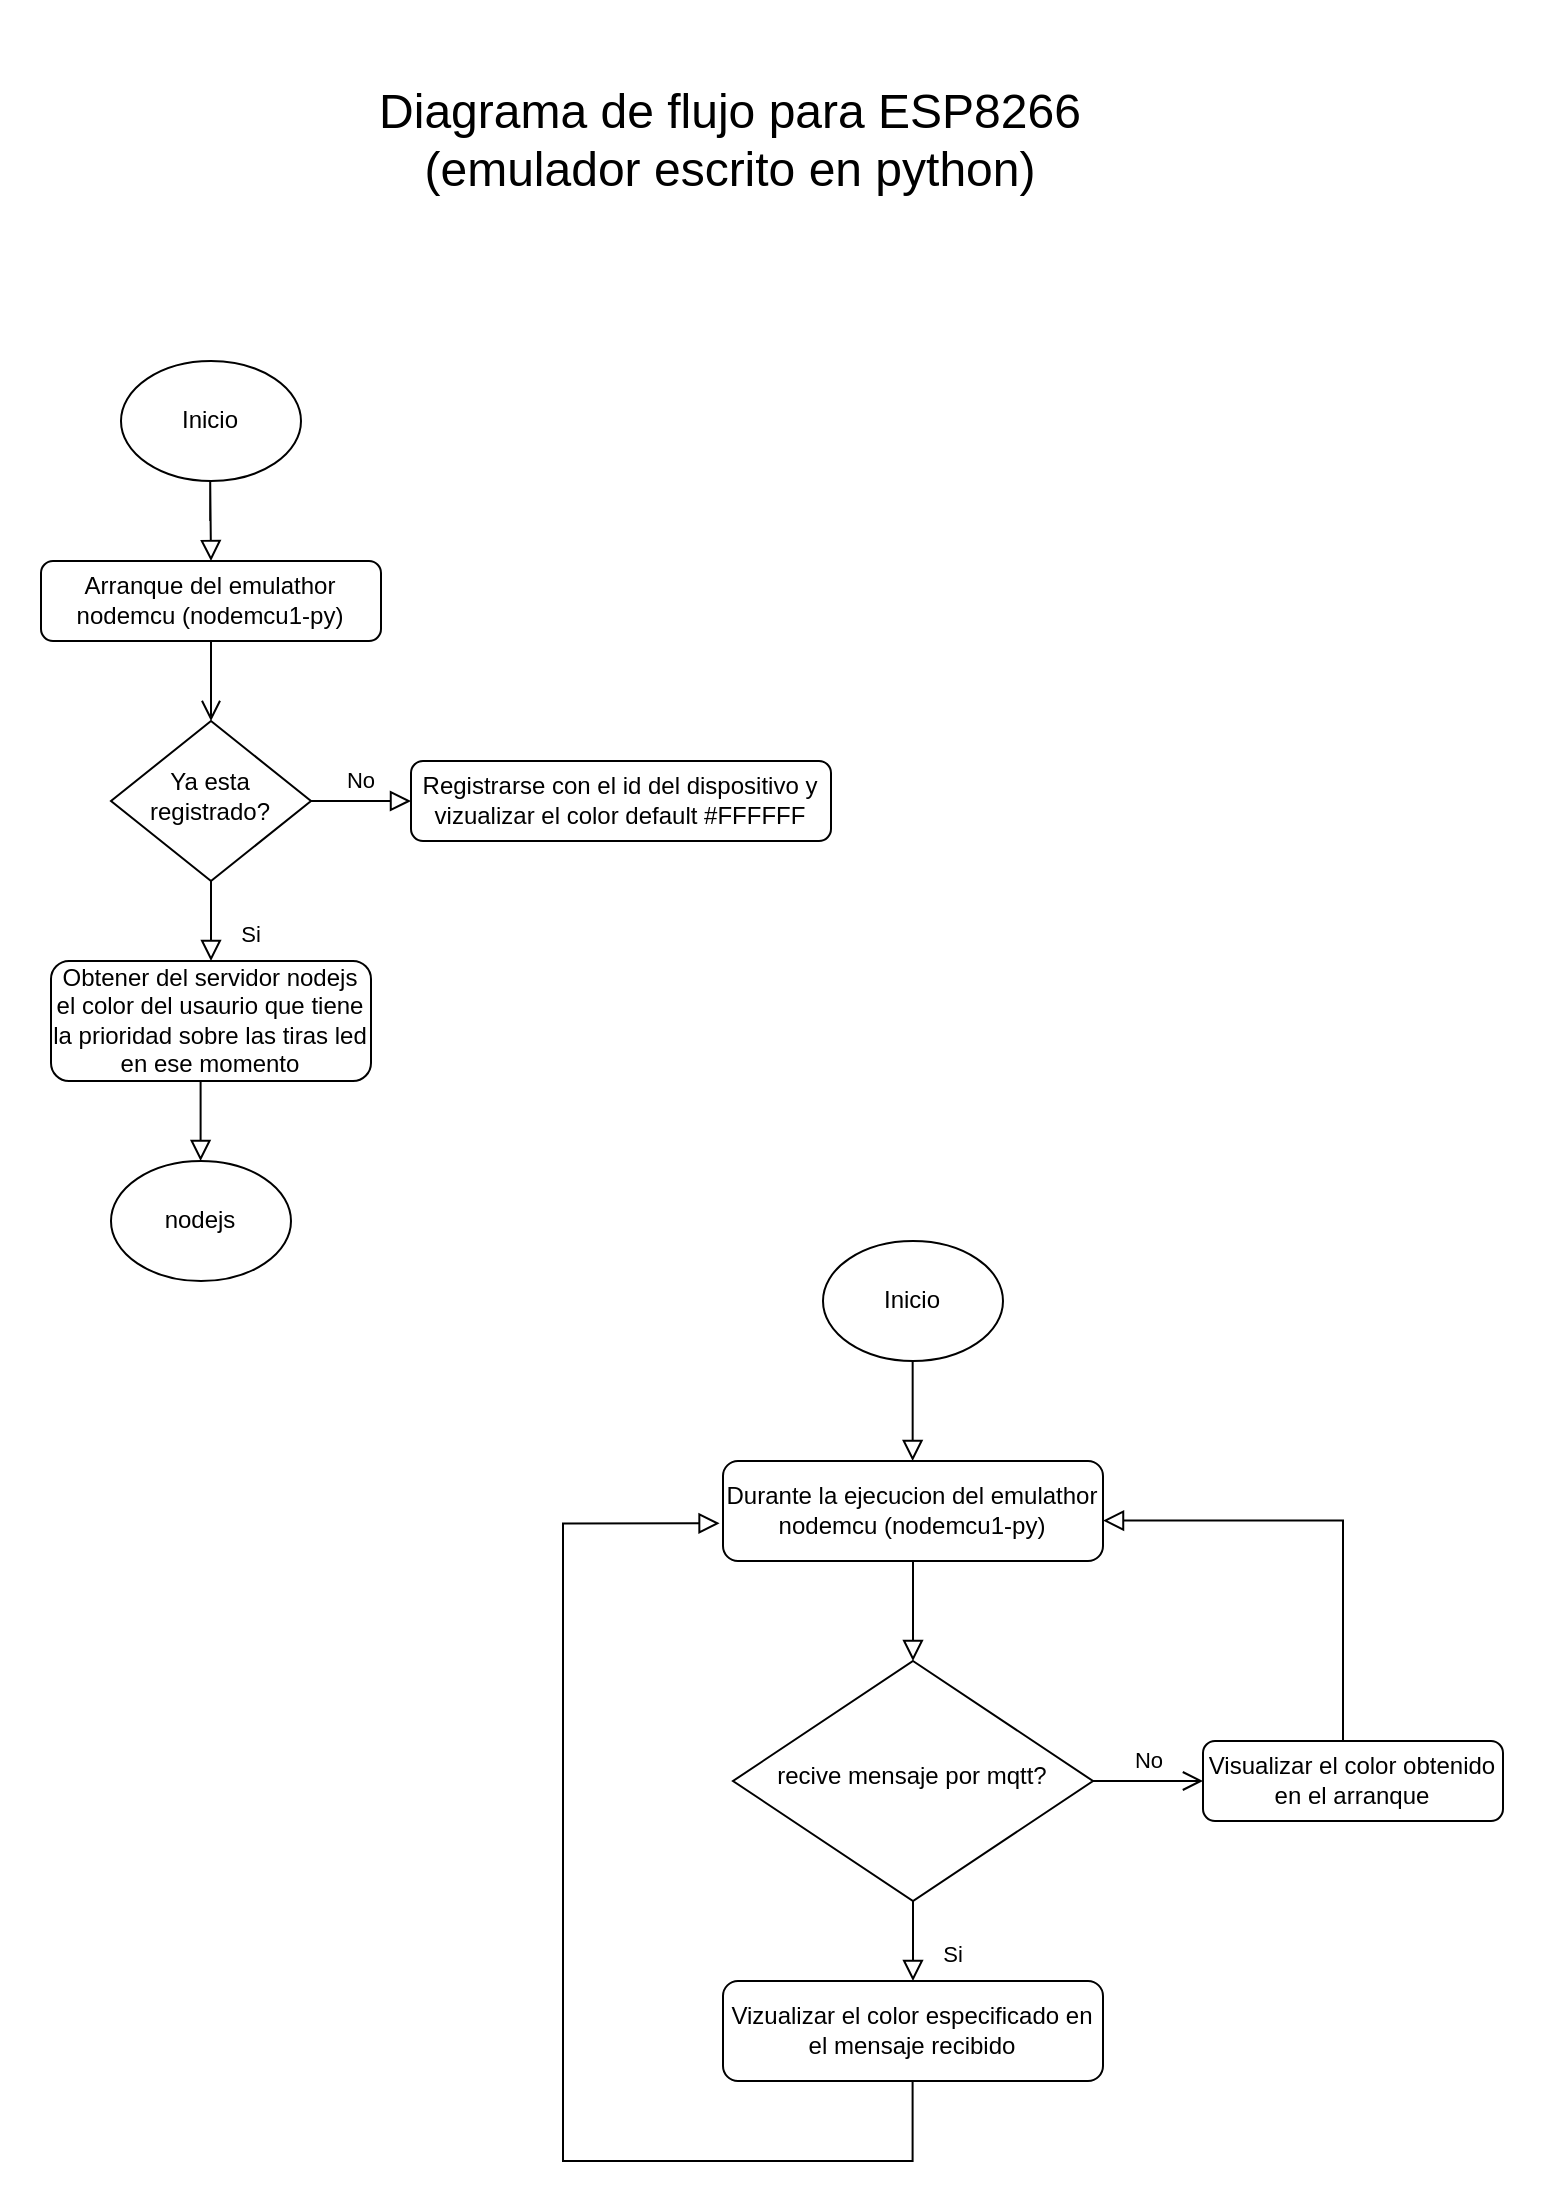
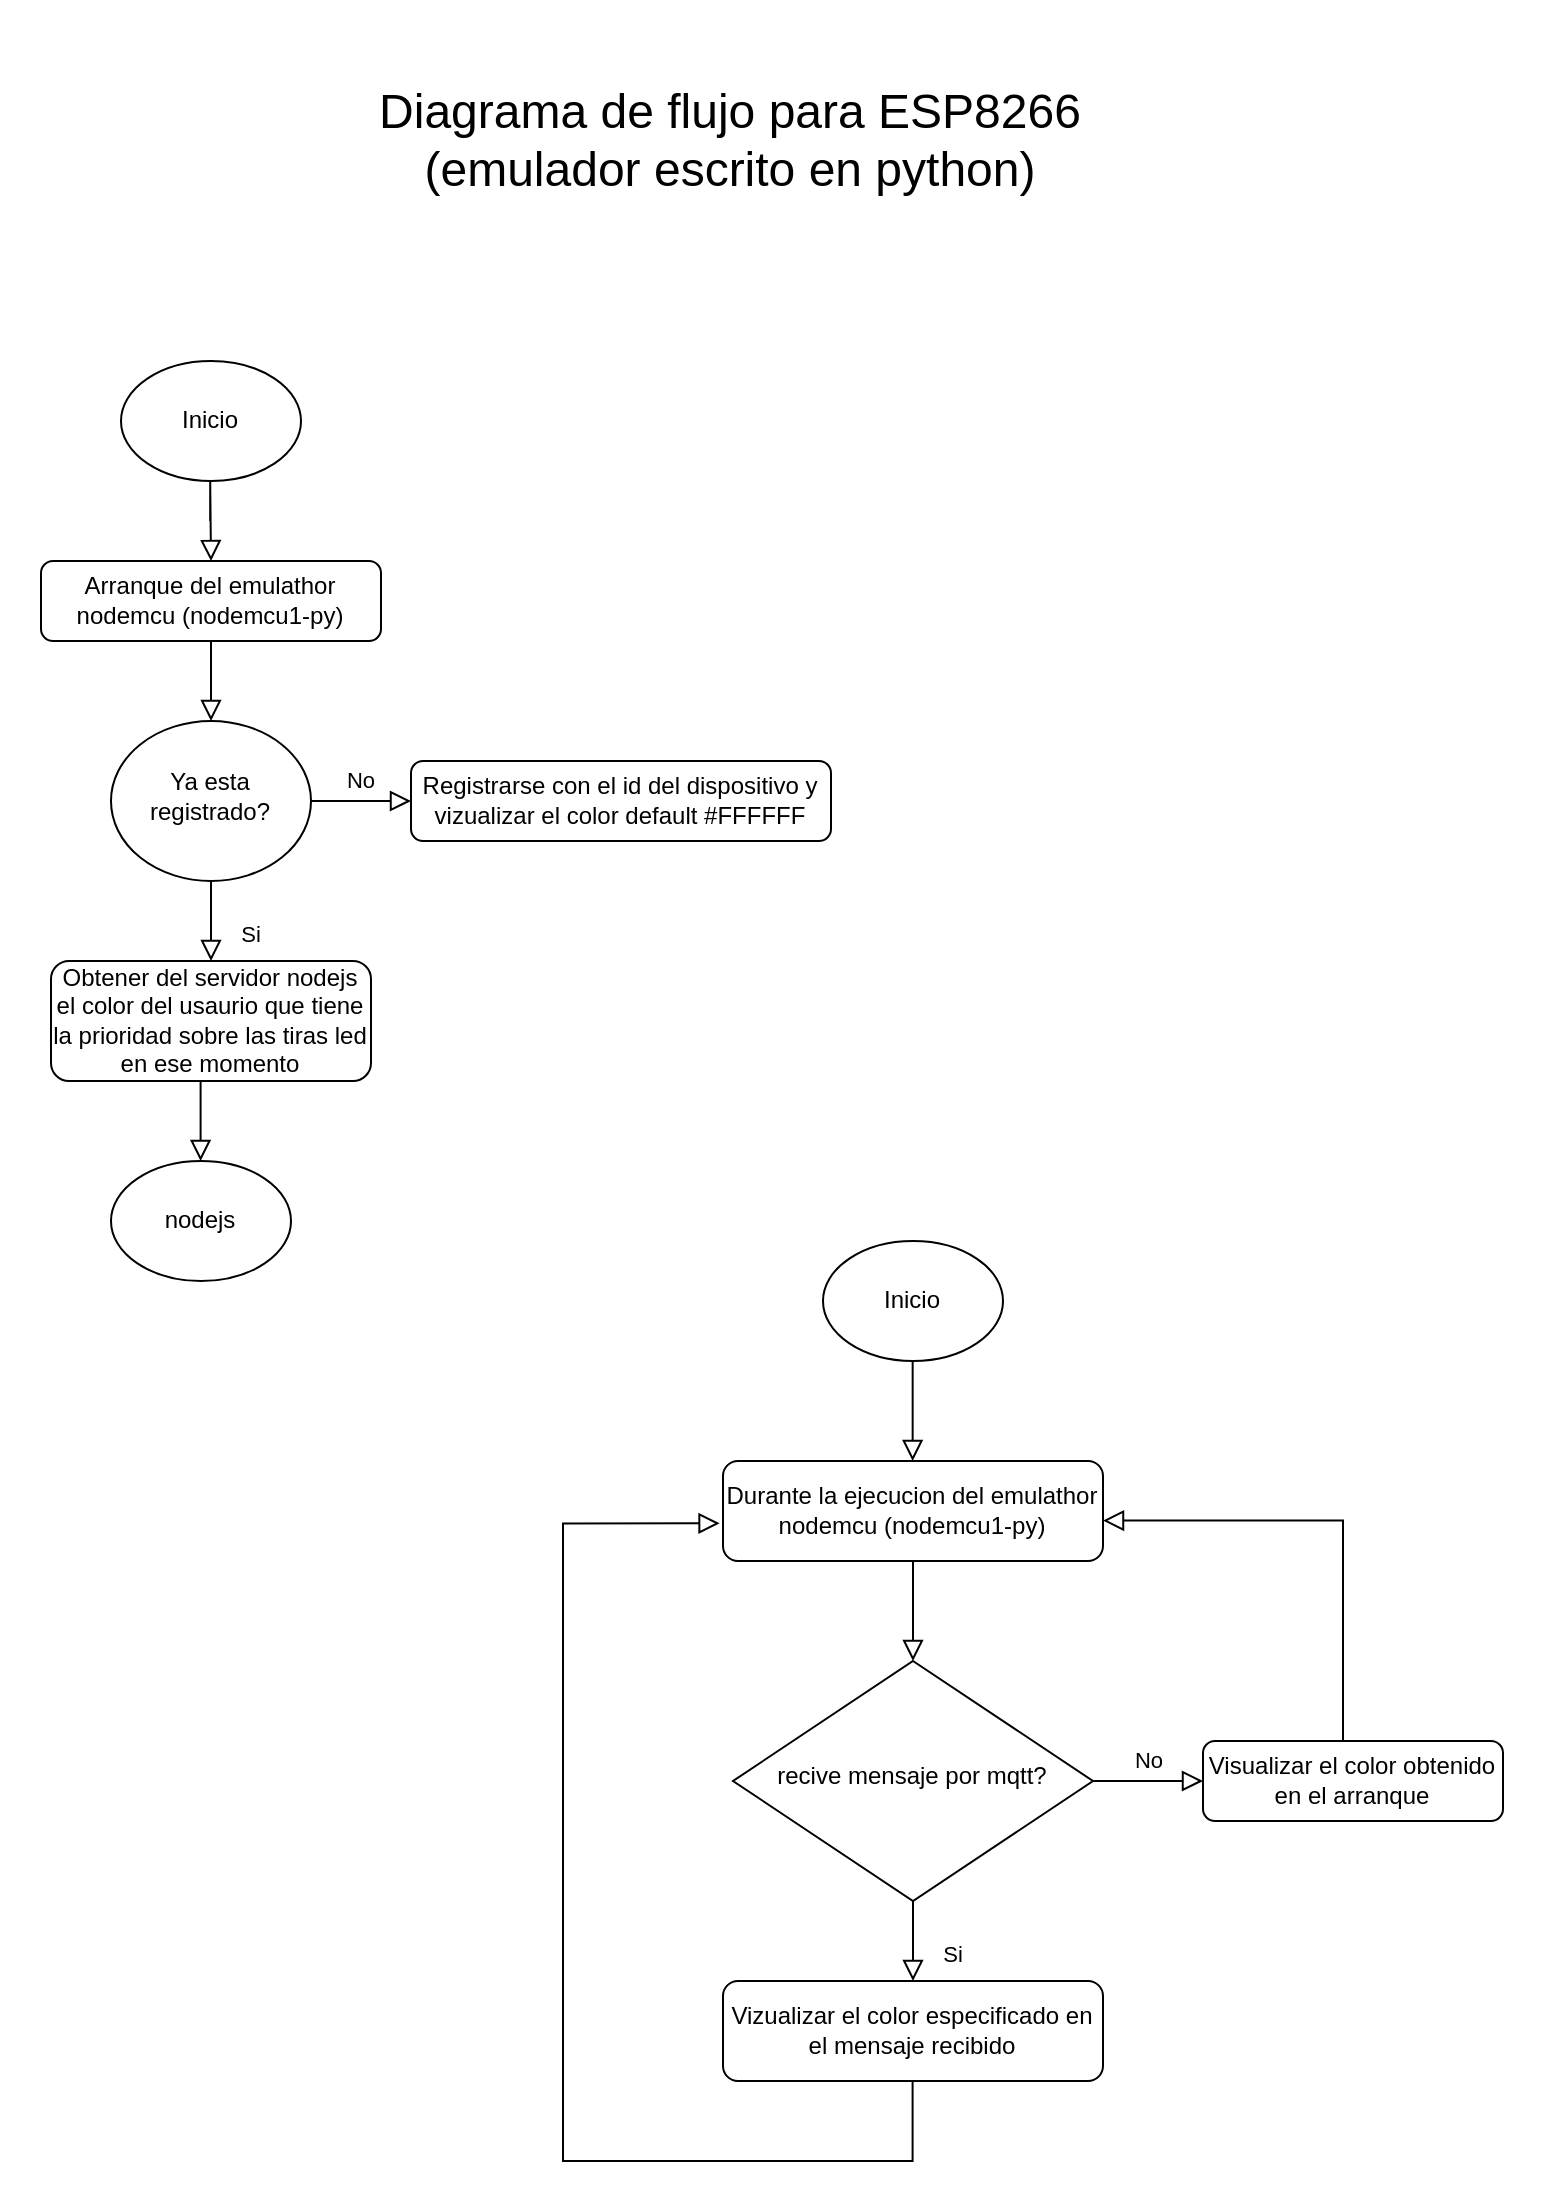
edge "Arranque del emulathor nodemcu (nodemcu1-py)" -> "Ya esta registrado?": arrowhead open -> block
node "Ya esta registrado?": shape diamond -> ellipse
edge "recive mensaje por mqtt?" -> "Visualizar el color obtenido en el arranque": arrowhead open -> block
